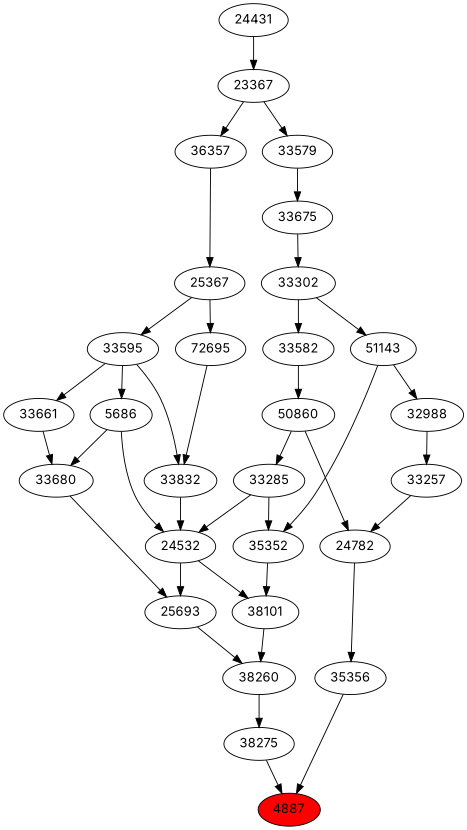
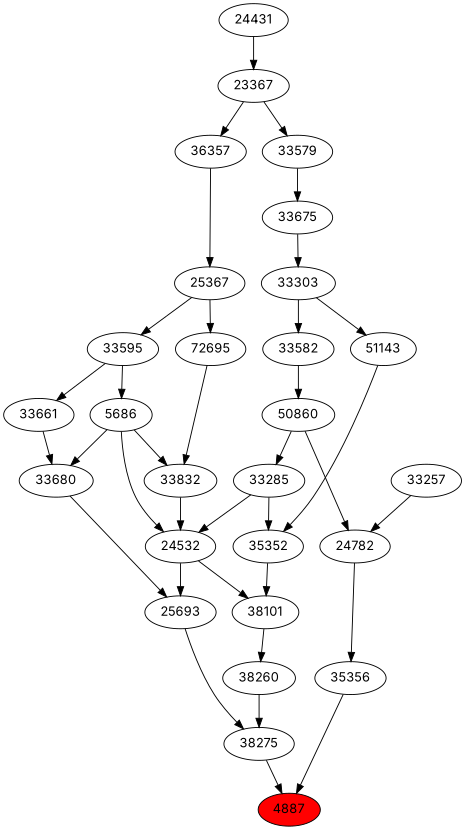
node "33302": label "33302" -> "33303"
edge "33595" -> "33832": now "5686" -> "33832"
node "32988": removed
edge "25693" -> "38260": now "25693" -> "38275"
